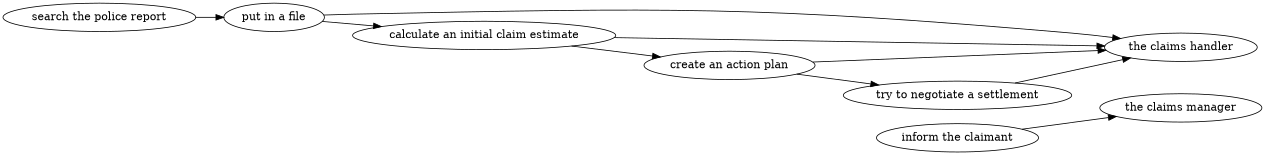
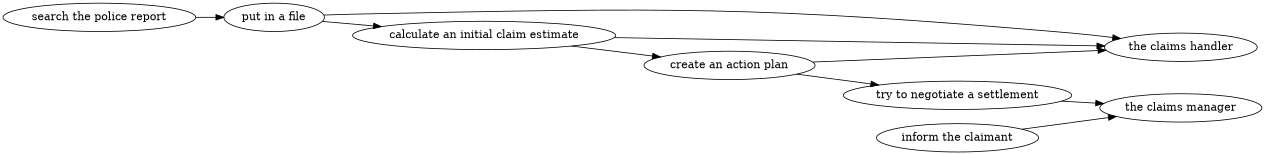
edge "try to negotiate a settlement" -> "the claims handler": now "try to negotiate a settlement" -> "the claims manager"
